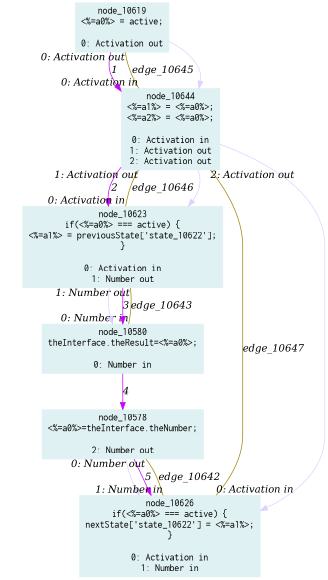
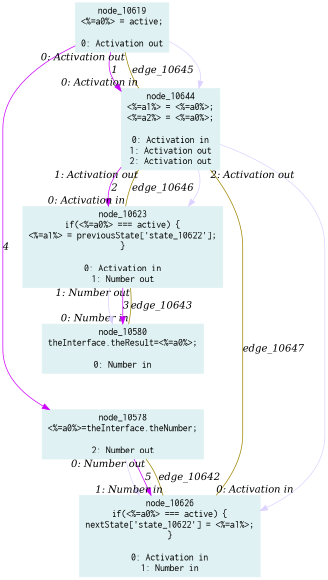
edge "node_10580 theInterface.theResult=<%=a0%>; 0: Number in" -> "node_10578 <%=a0%>=theInterface.theNumber; 2: Number out": now "node_10619 <%=a0%> = active; 0: Activation out" -> "node_10578 <%=a0%>=theInterface.theNumber; 2: Number out"
